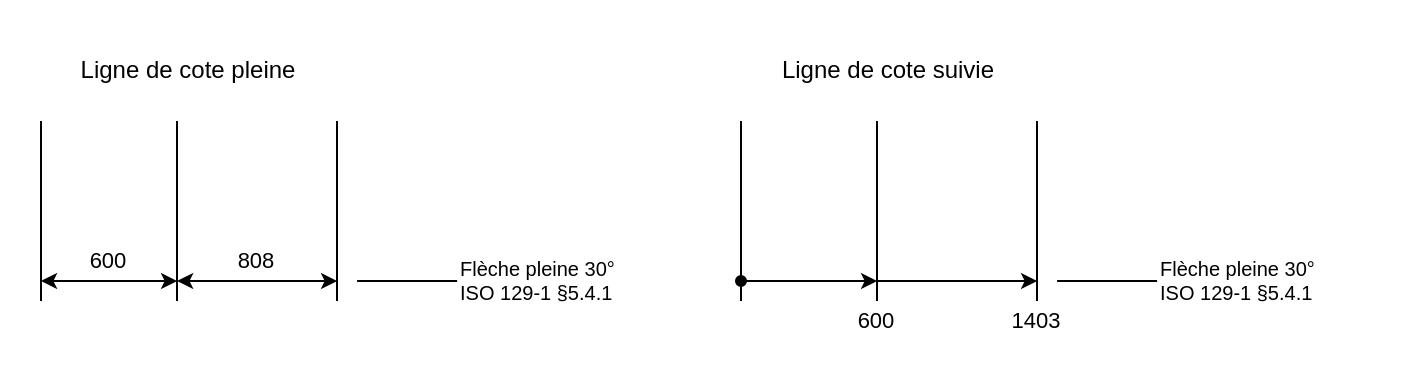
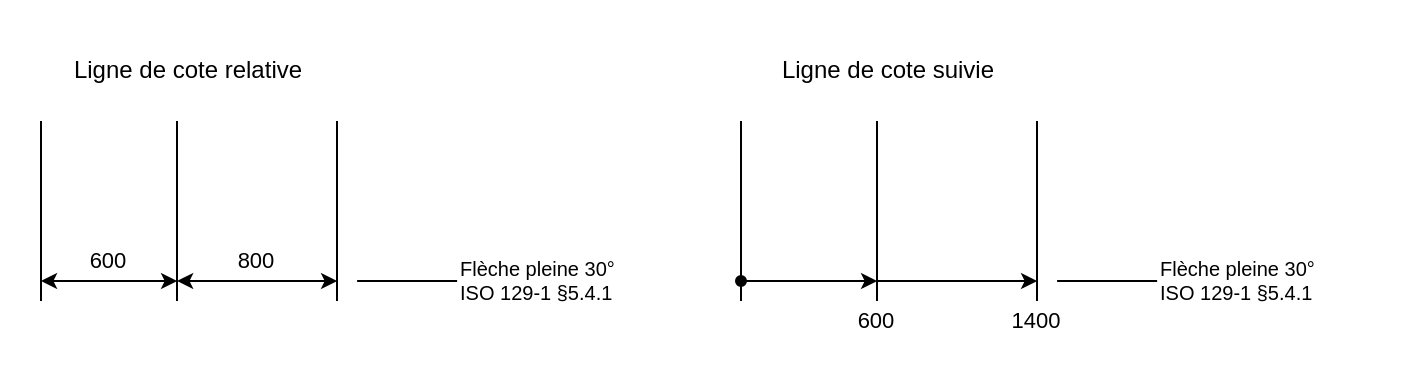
node "Ligne de cote pleine": label "Ligne de cote pleine" -> "Ligne de cote relative"
node "808": label "808" -> "800"
node "1403": label "1403" -> "1400"
